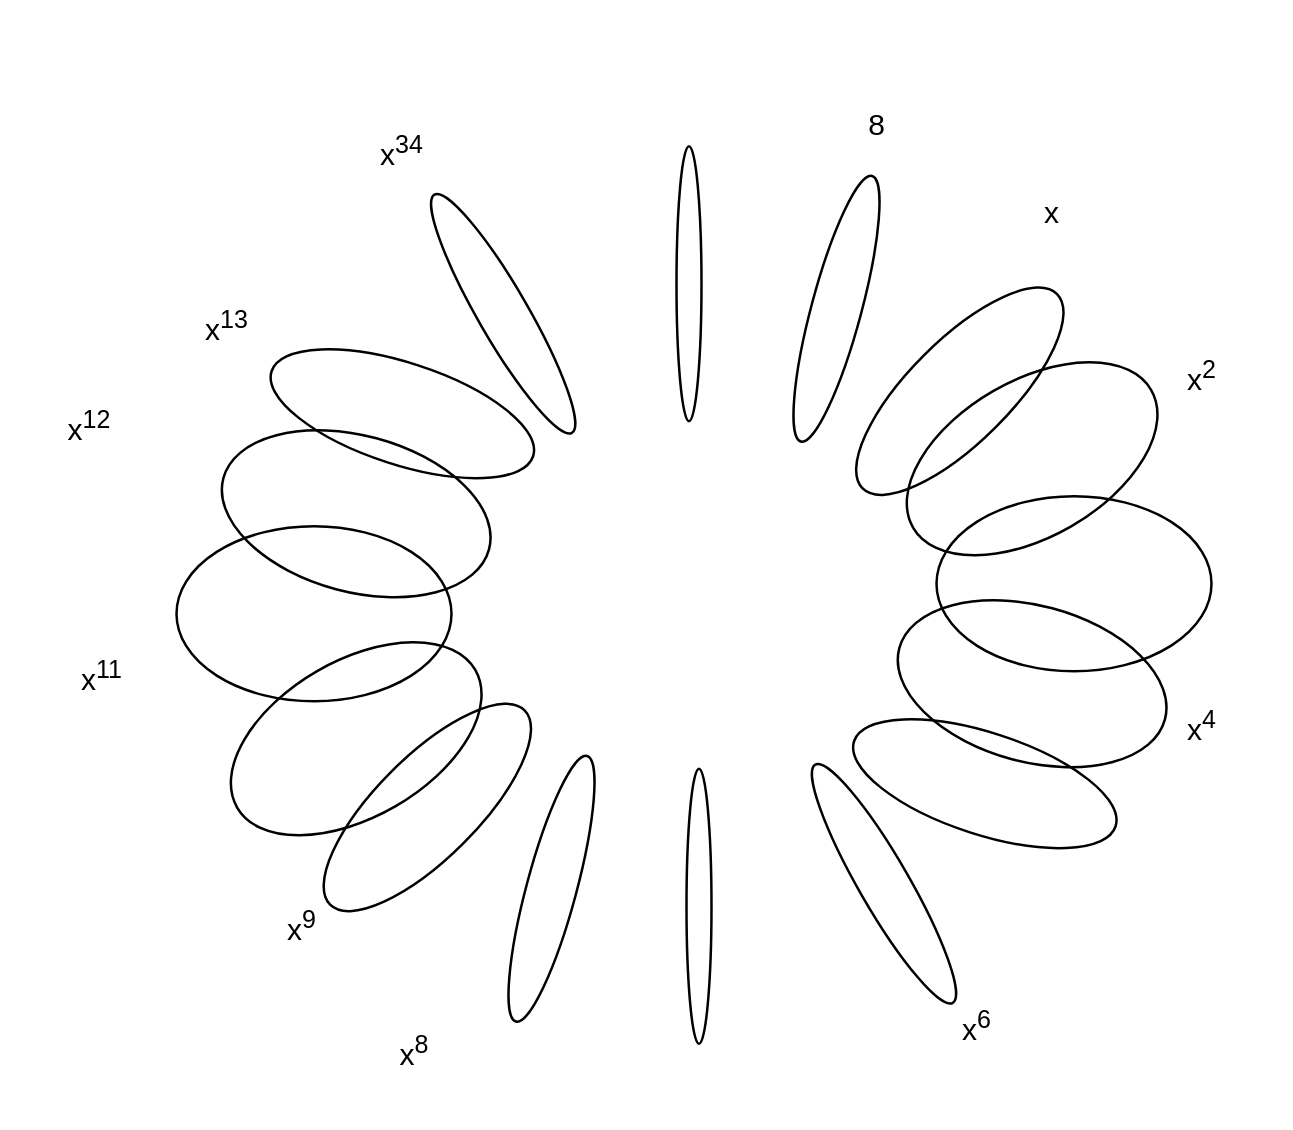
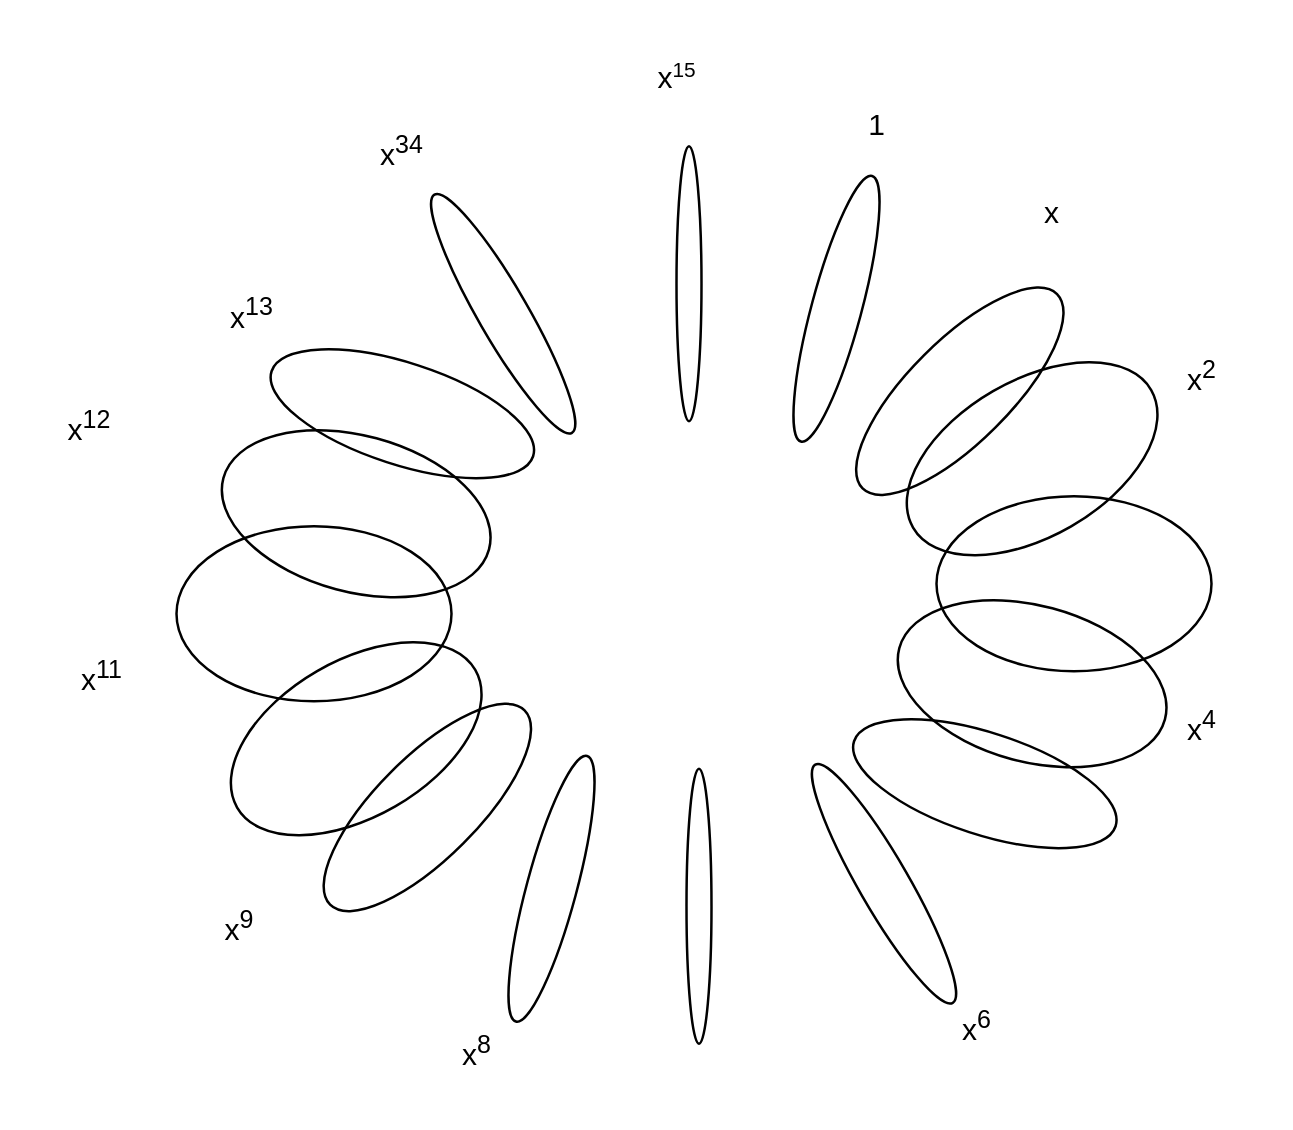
node "x15": added
node "8": label "8" -> "1"
node "x13": moved (226, 326) -> (251, 314)
node "x9": moved (301, 926) -> (239, 926)
node "x8": moved (414, 1051) -> (476, 1051)
